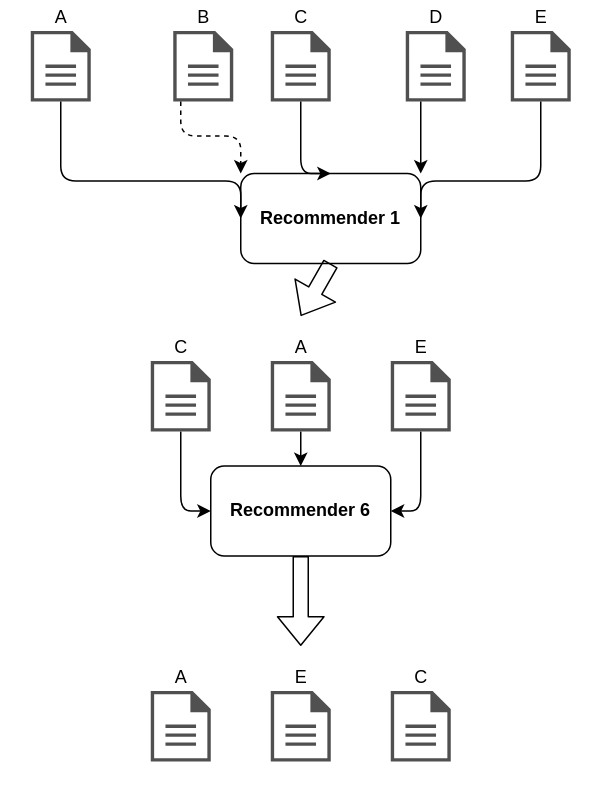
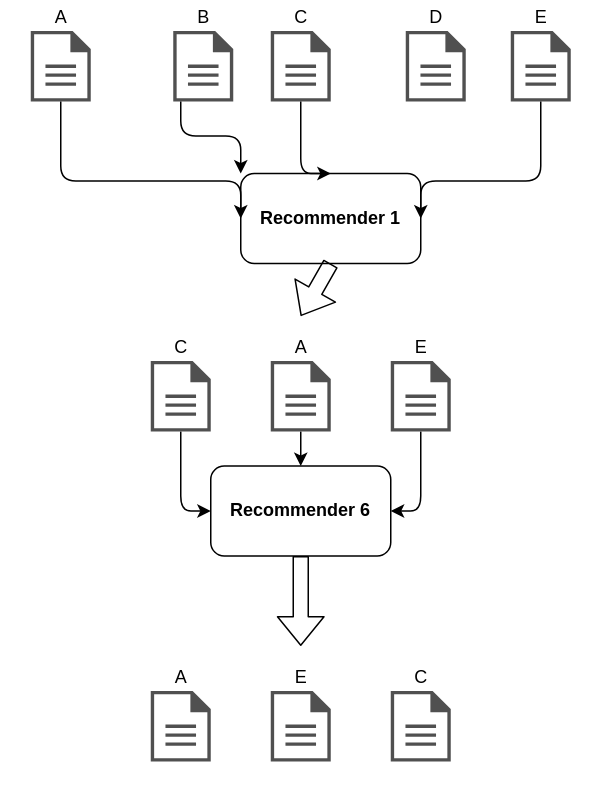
edge "D" -> "Recommender 1": removed
edge "B" -> "Recommender 1": style dashed -> solid
